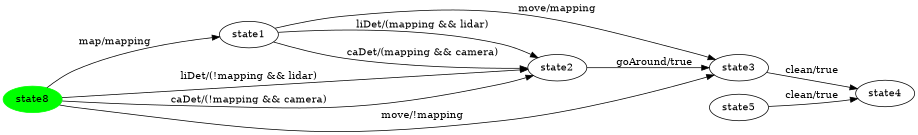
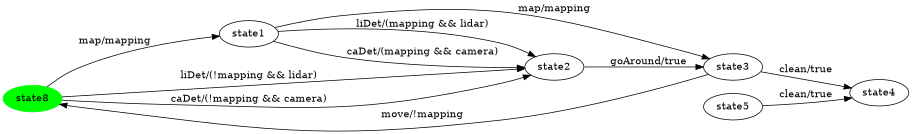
edge "state1" -> "state3": label " move/mapping " -> " map/mapping "
edge "state8" -> "state3": reversed
